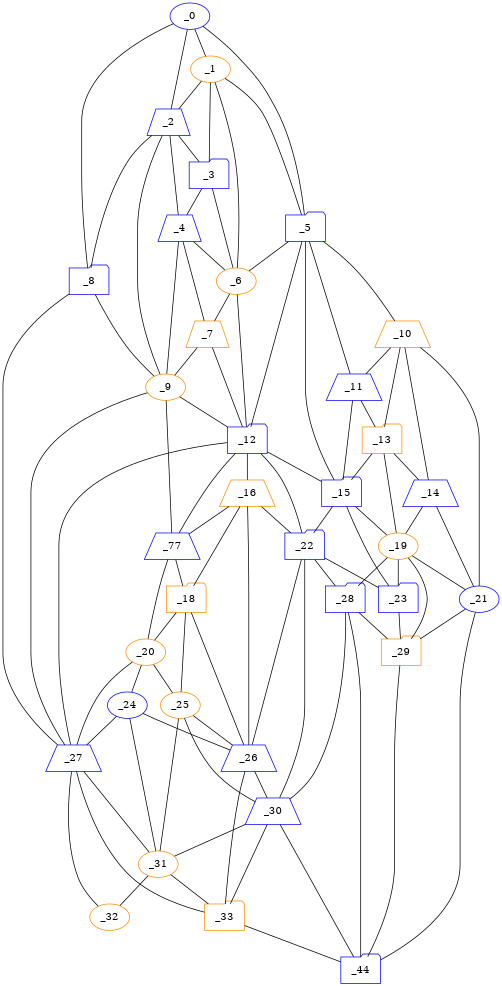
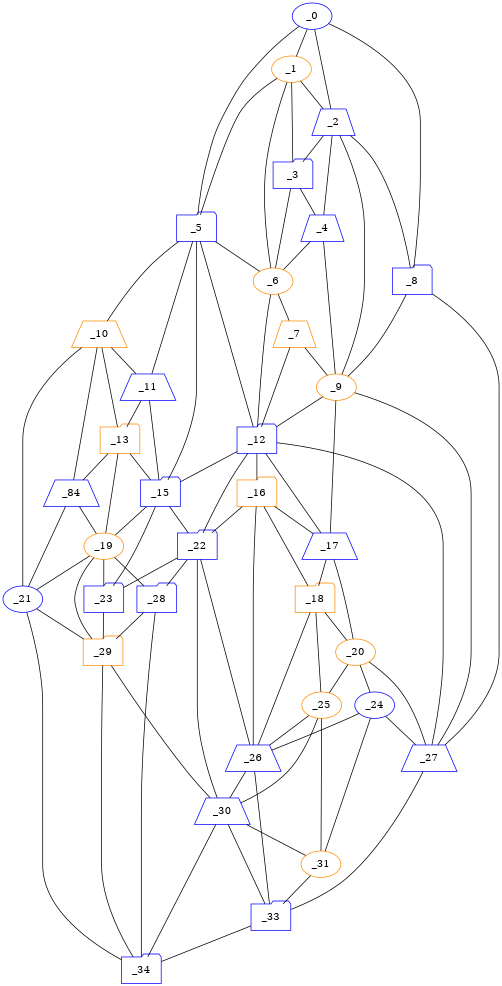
edge "_4" -- "_7": removed
node "_16": shape trapezium -> folder
node "_14": label "_14" -> "_84"
node "_77": label "_77" -> "_17"
edge "_28" -- "_30": now "_29" -- "_30"
edge "_27" -- "_31": removed
node "_32": removed
node "_33": color darkorange -> blue
node "_44": label "_44" -> "_34"
